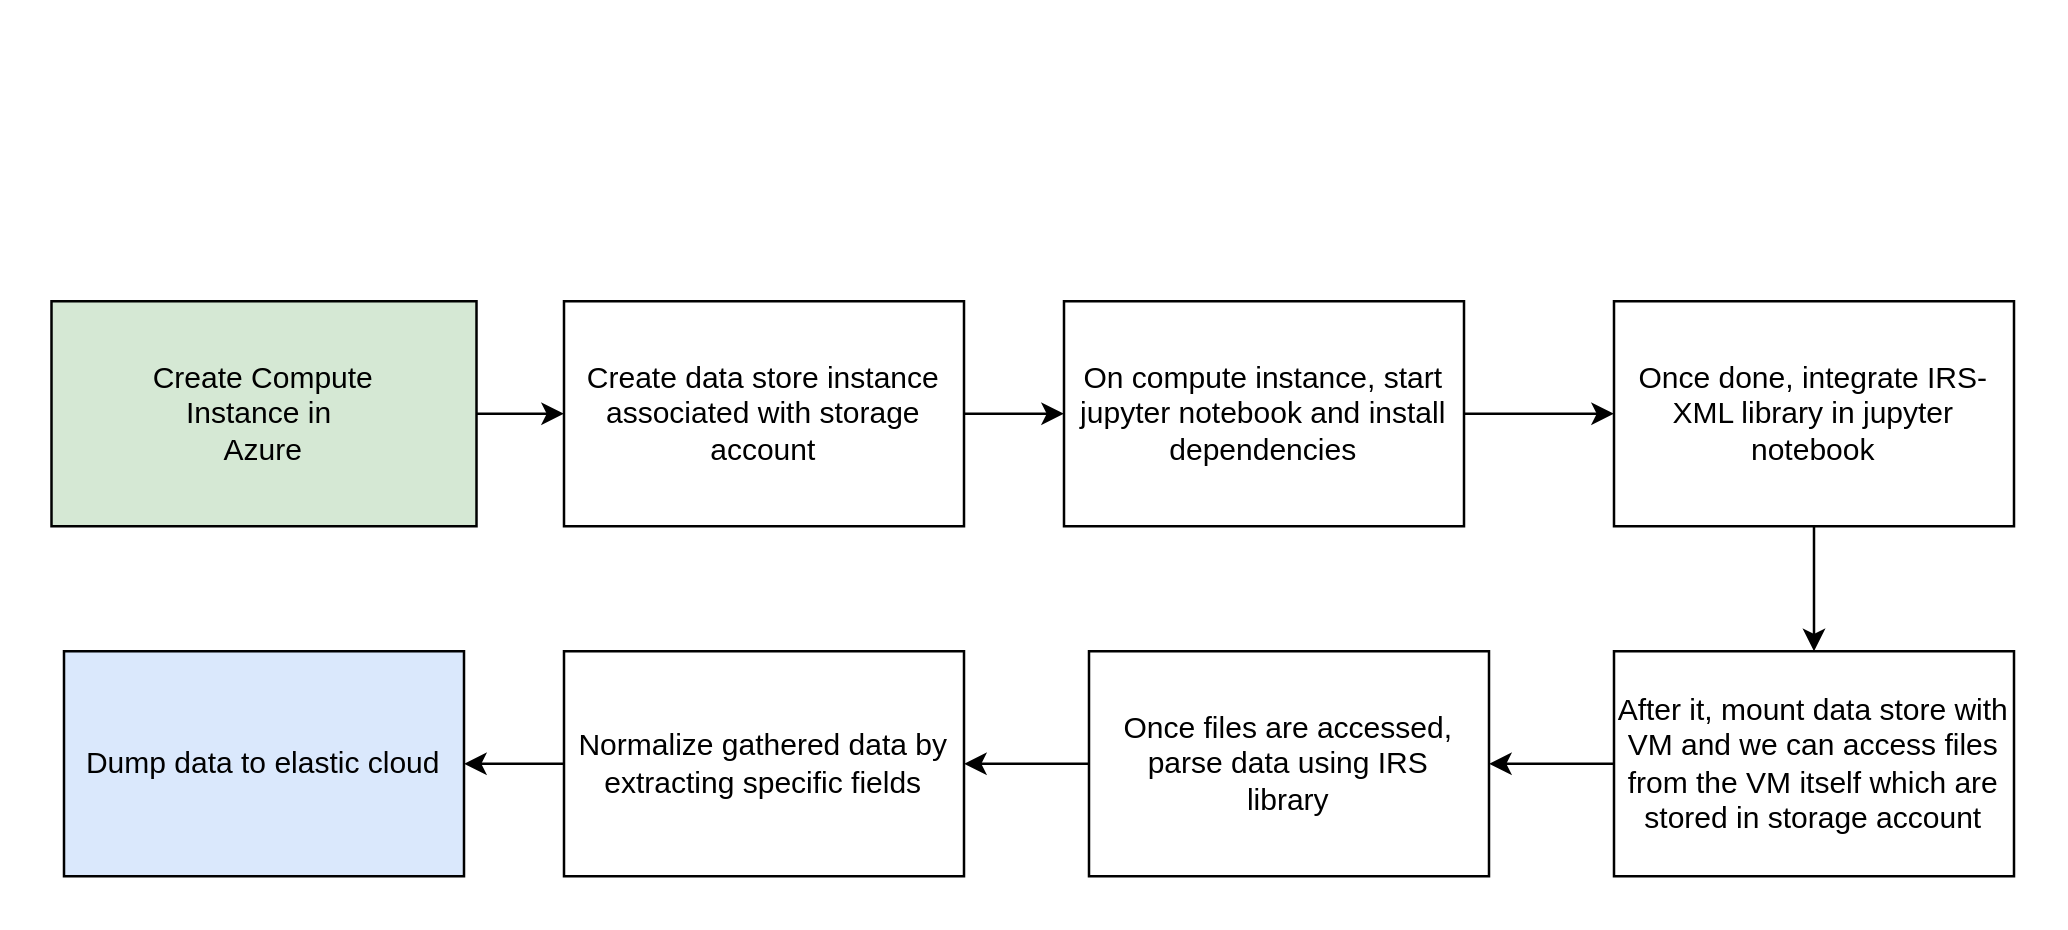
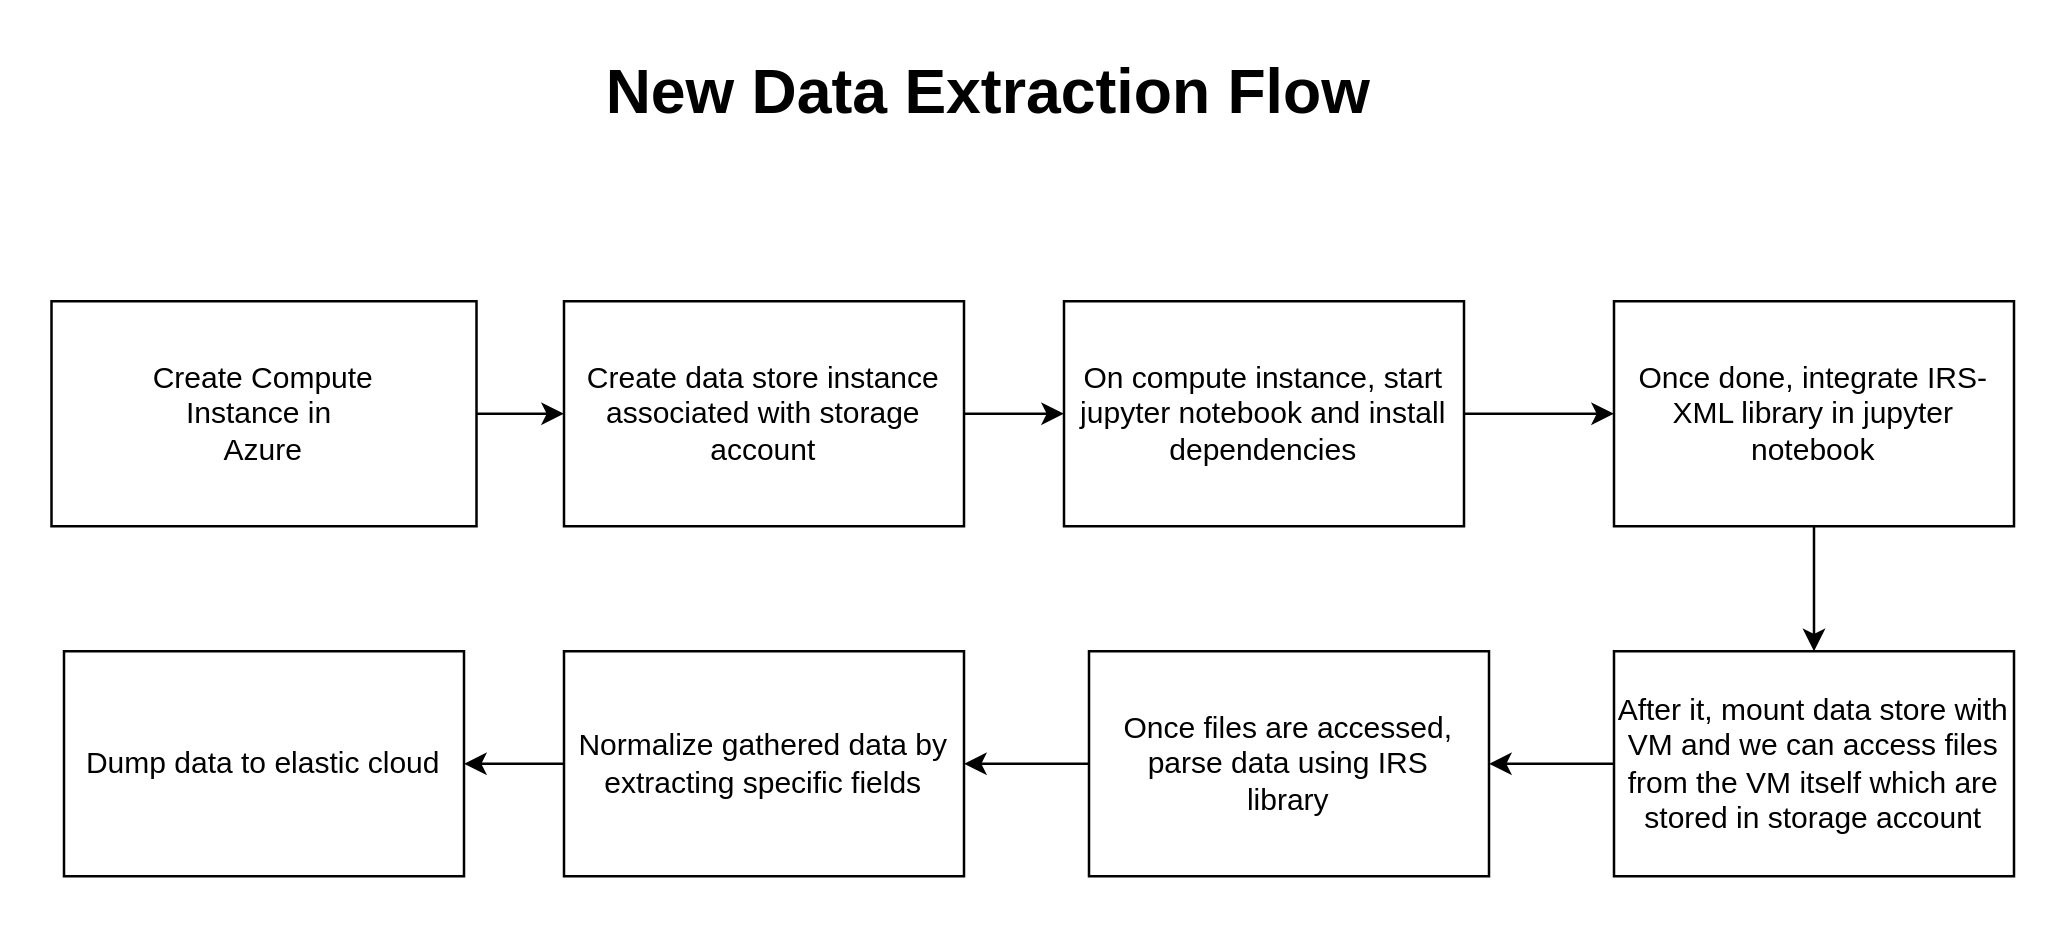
node "New Data Extraction Flow": added
node "Create Compute Instance in Azure": fillcolor #d5e8d4 -> #ffffff
node "Dump data to elastic cloud": fillcolor #dae8fc -> #ffffff
